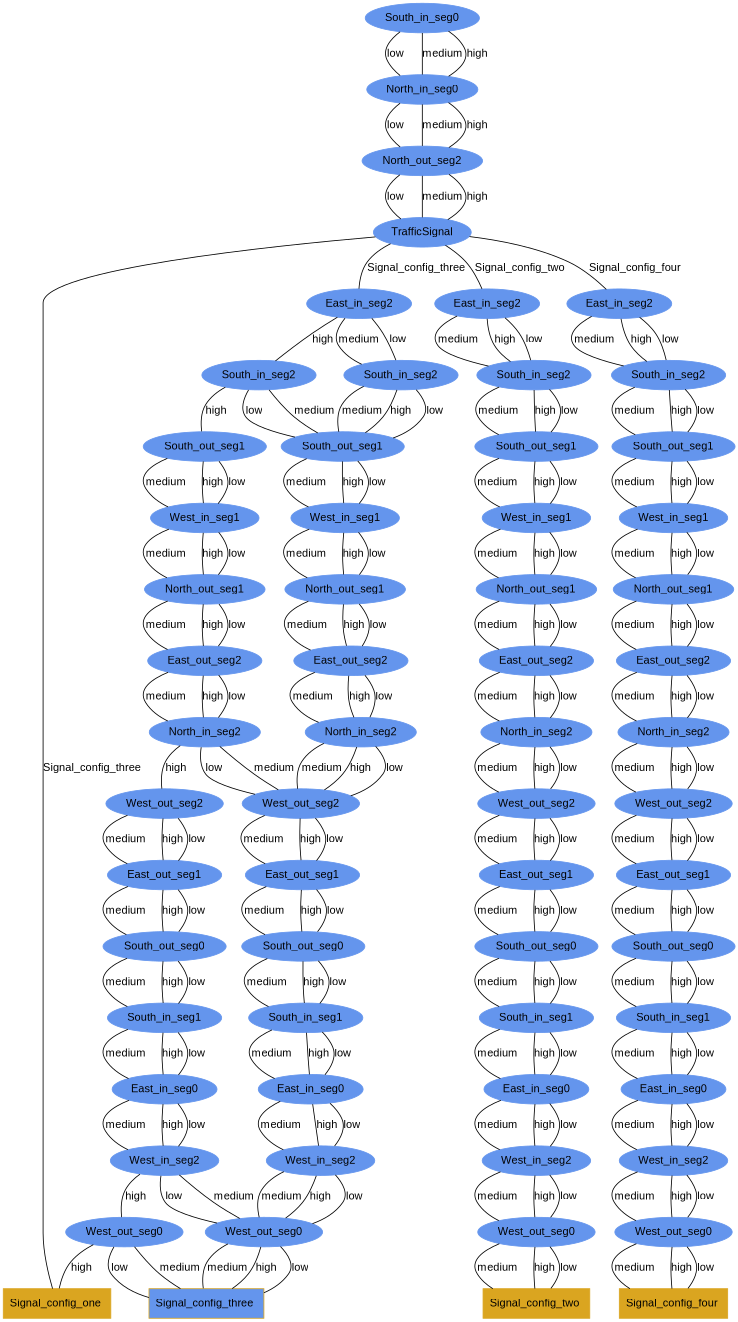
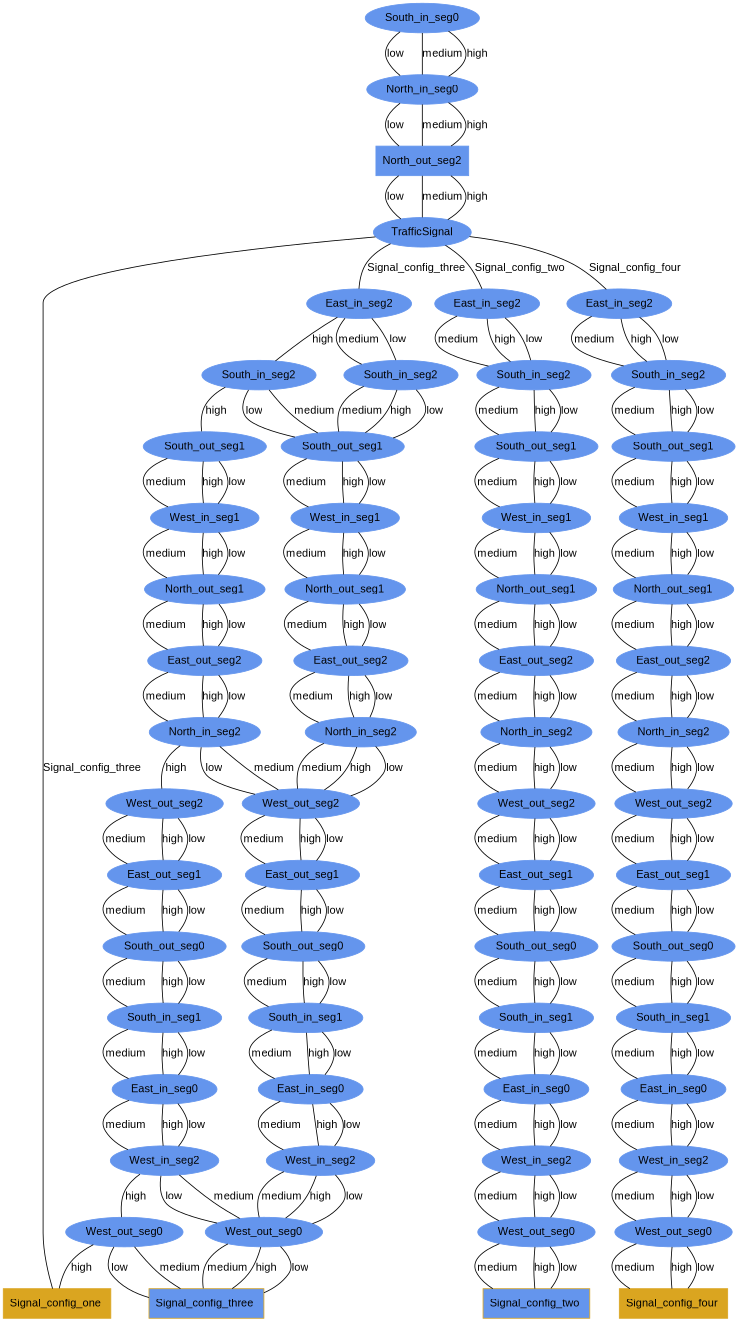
node "North_out_seg2": shape ellipse -> box
node "Signal_config_two": fillcolor goldenrod -> cornflowerblue
